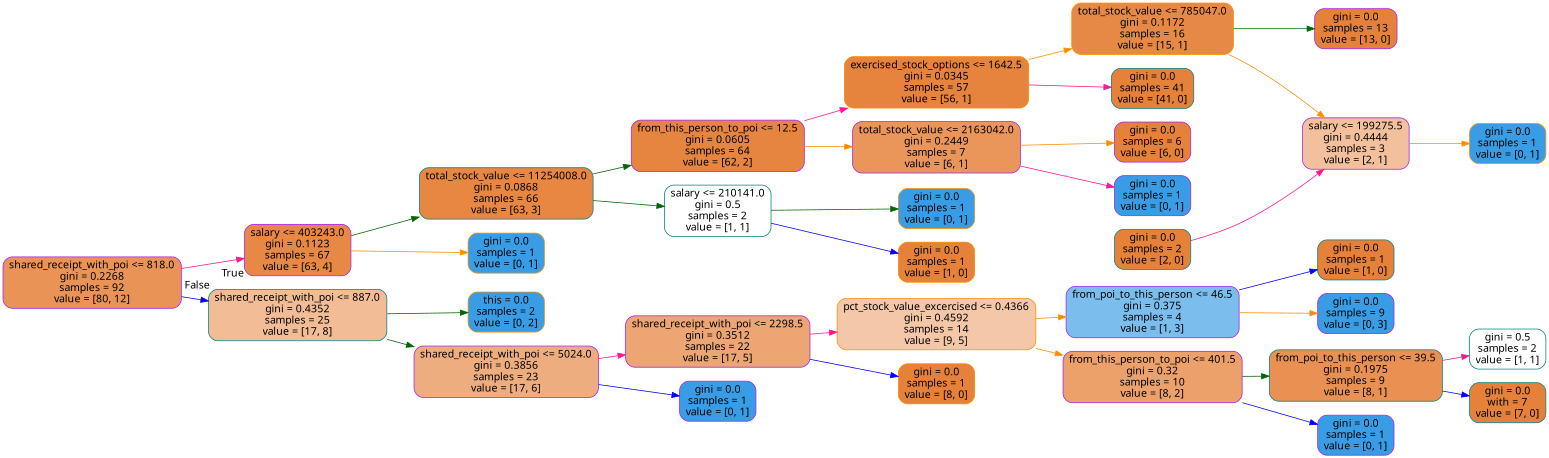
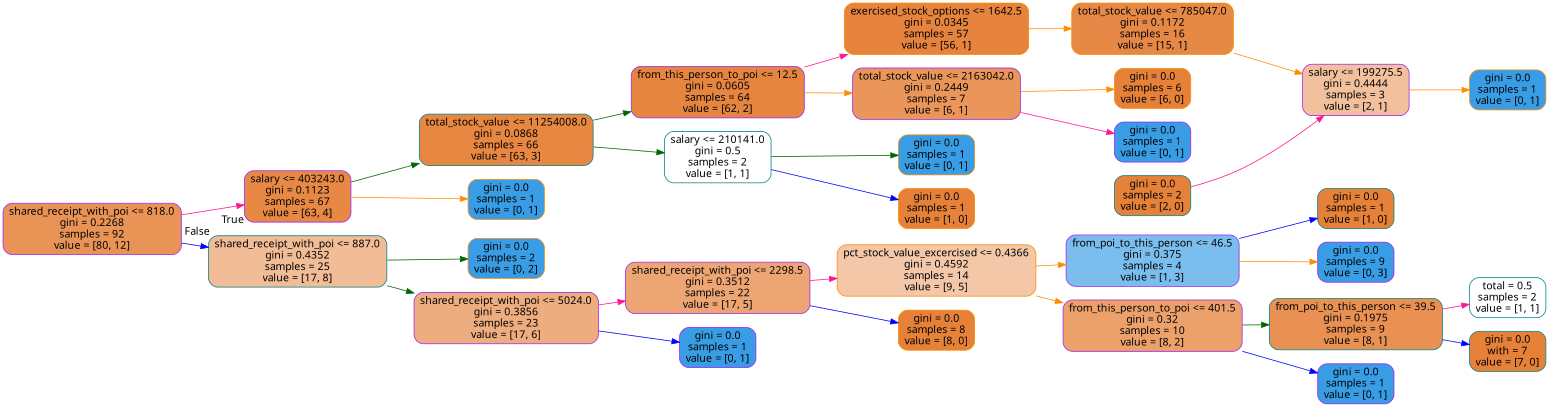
node "gini = 0.0 samples = 13 value = [13, 0]": removed
node "gini = 0.0 samples = 41 value = [41, 0]": removed
node "gini = 0.0 samples = 6 value = [6, 0]": color purple -> darkorange
node "this = 0.0 samples = 2 value = [0, 2]": label "this = 0.0 samples = 2 value = [0, 2]" -> "gini = 0.0 samples = 2 value = [0, 2]"
node "gini = 0.5 samples = 2 value = [1, 1]": label "gini = 0.5 samples = 2 value = [1, 1]" -> "total = 0.5 samples = 2 value = [1, 1]"
node "gini = 0.0 samples = 1 value = [8, 0]": label "gini = 0.0 samples = 1 value = [8, 0]" -> "gini = 0.0 samples = 8 value = [8, 0]"
